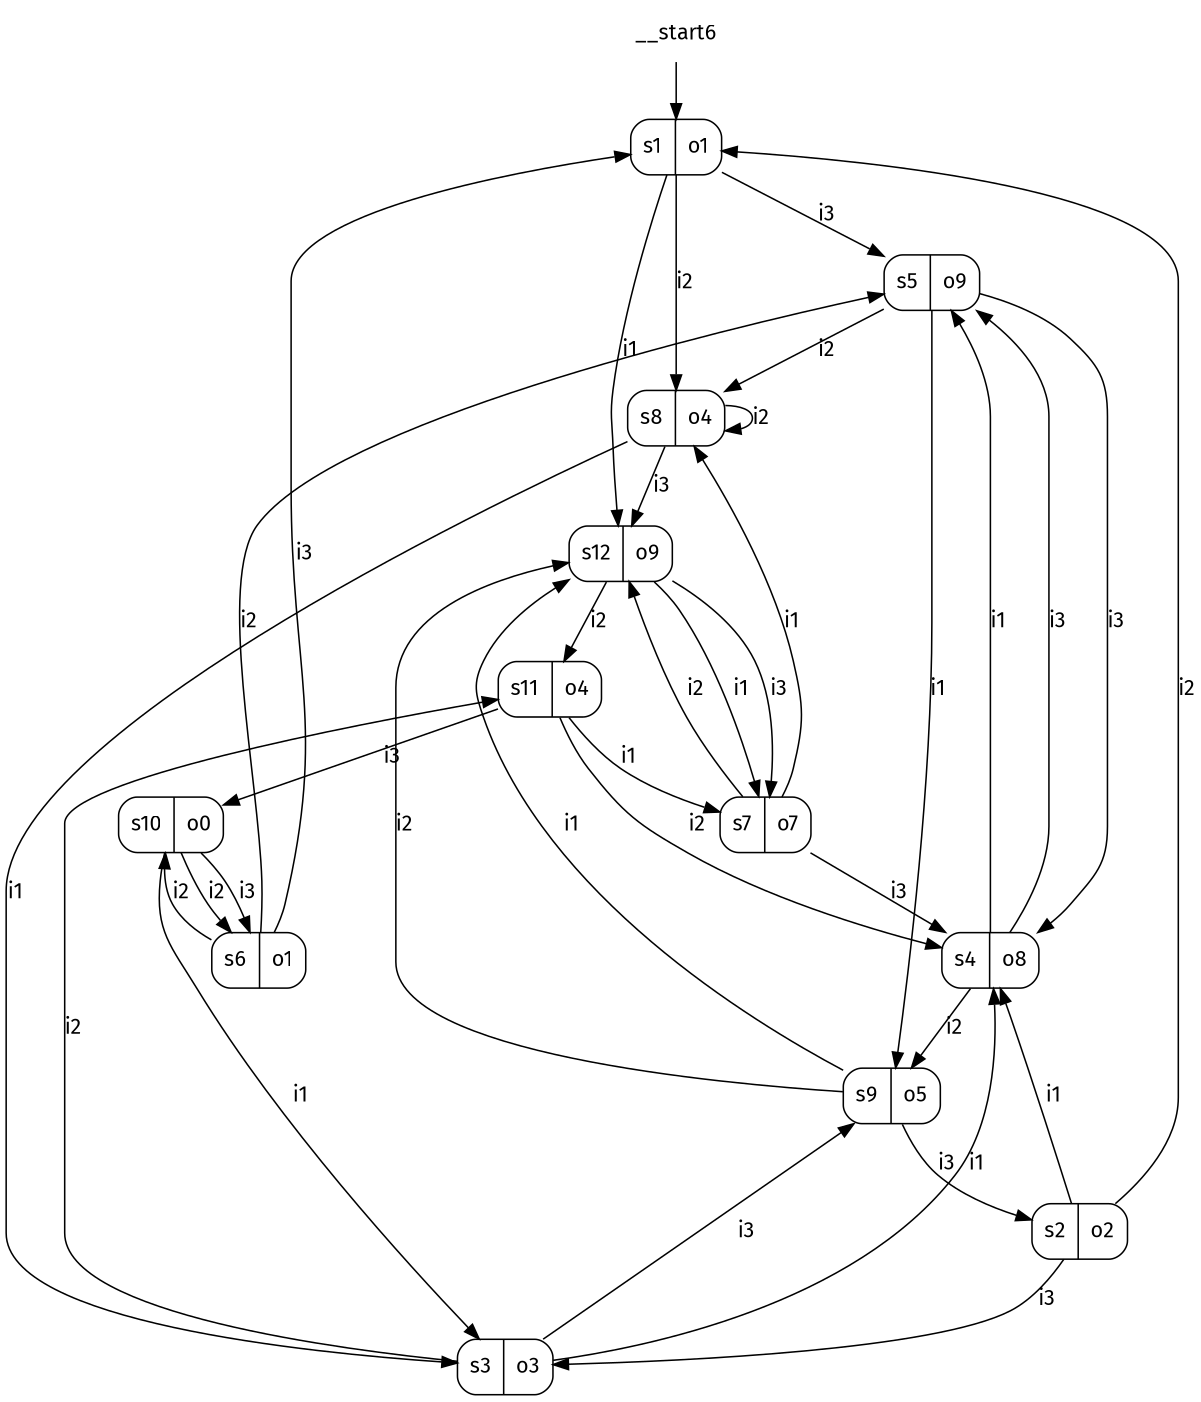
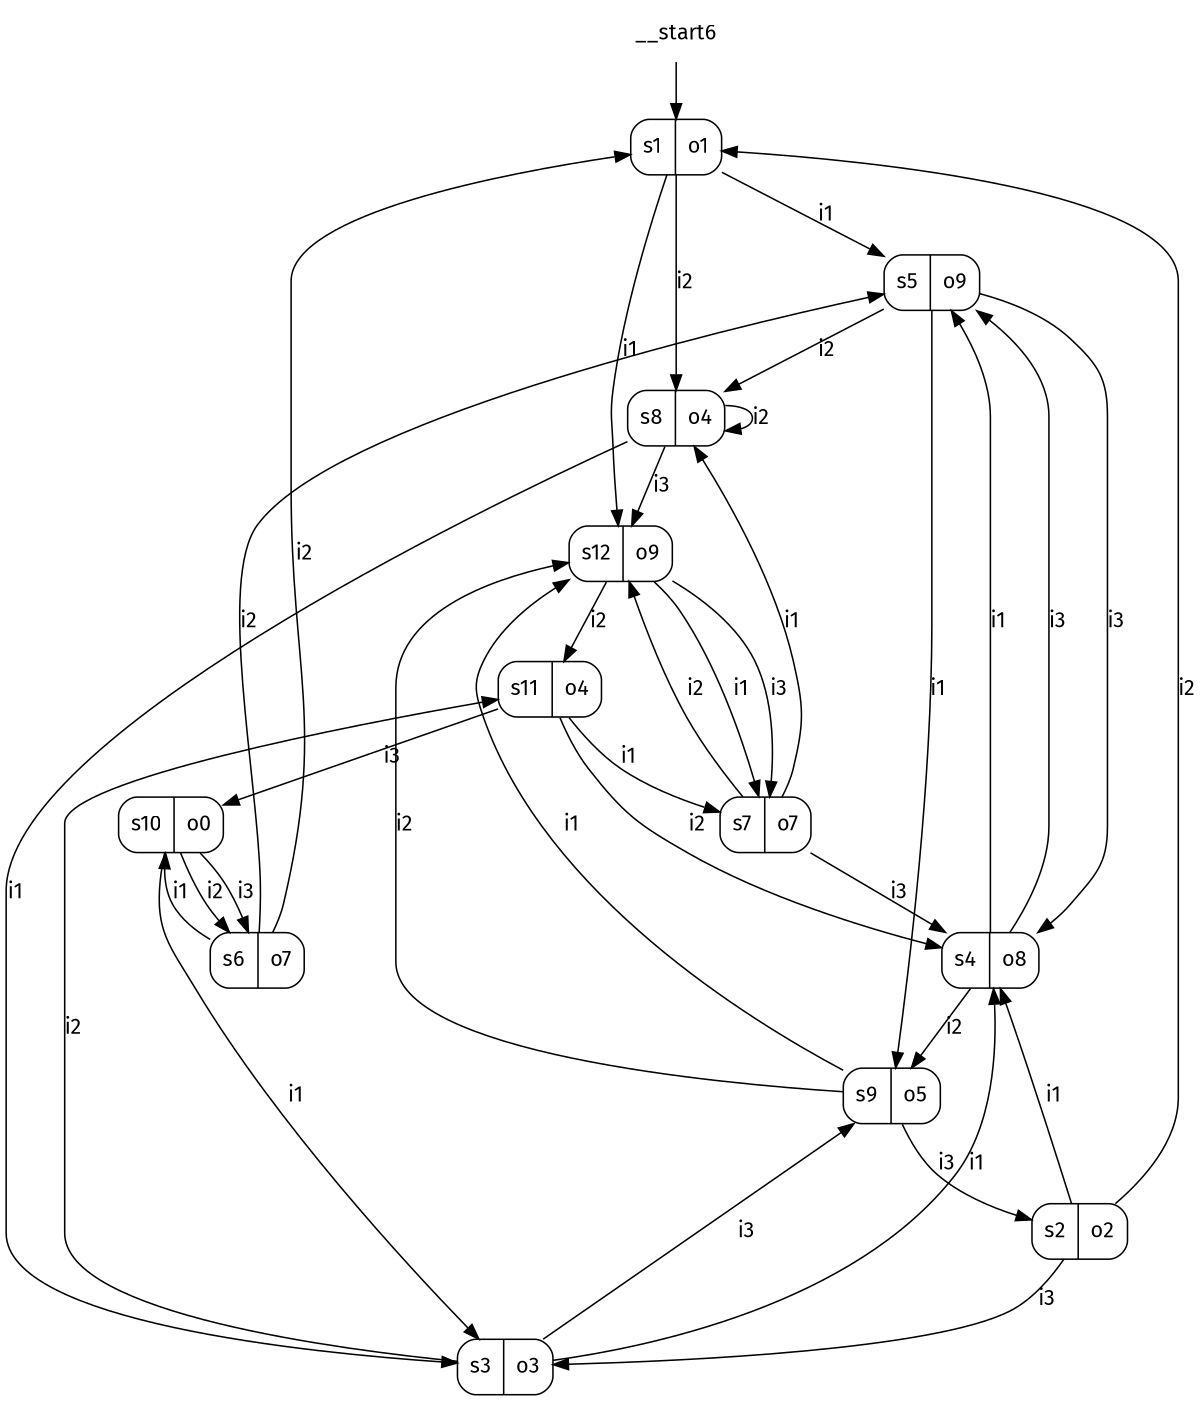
edge "s1" -> "s5": label "i3" -> "i1"
edge "s6" -> "s1": label "i3" -> "i2"
edge "s6" -> "s10": label "i2" -> "i1"
node "s6": text "o1" -> "o7"
